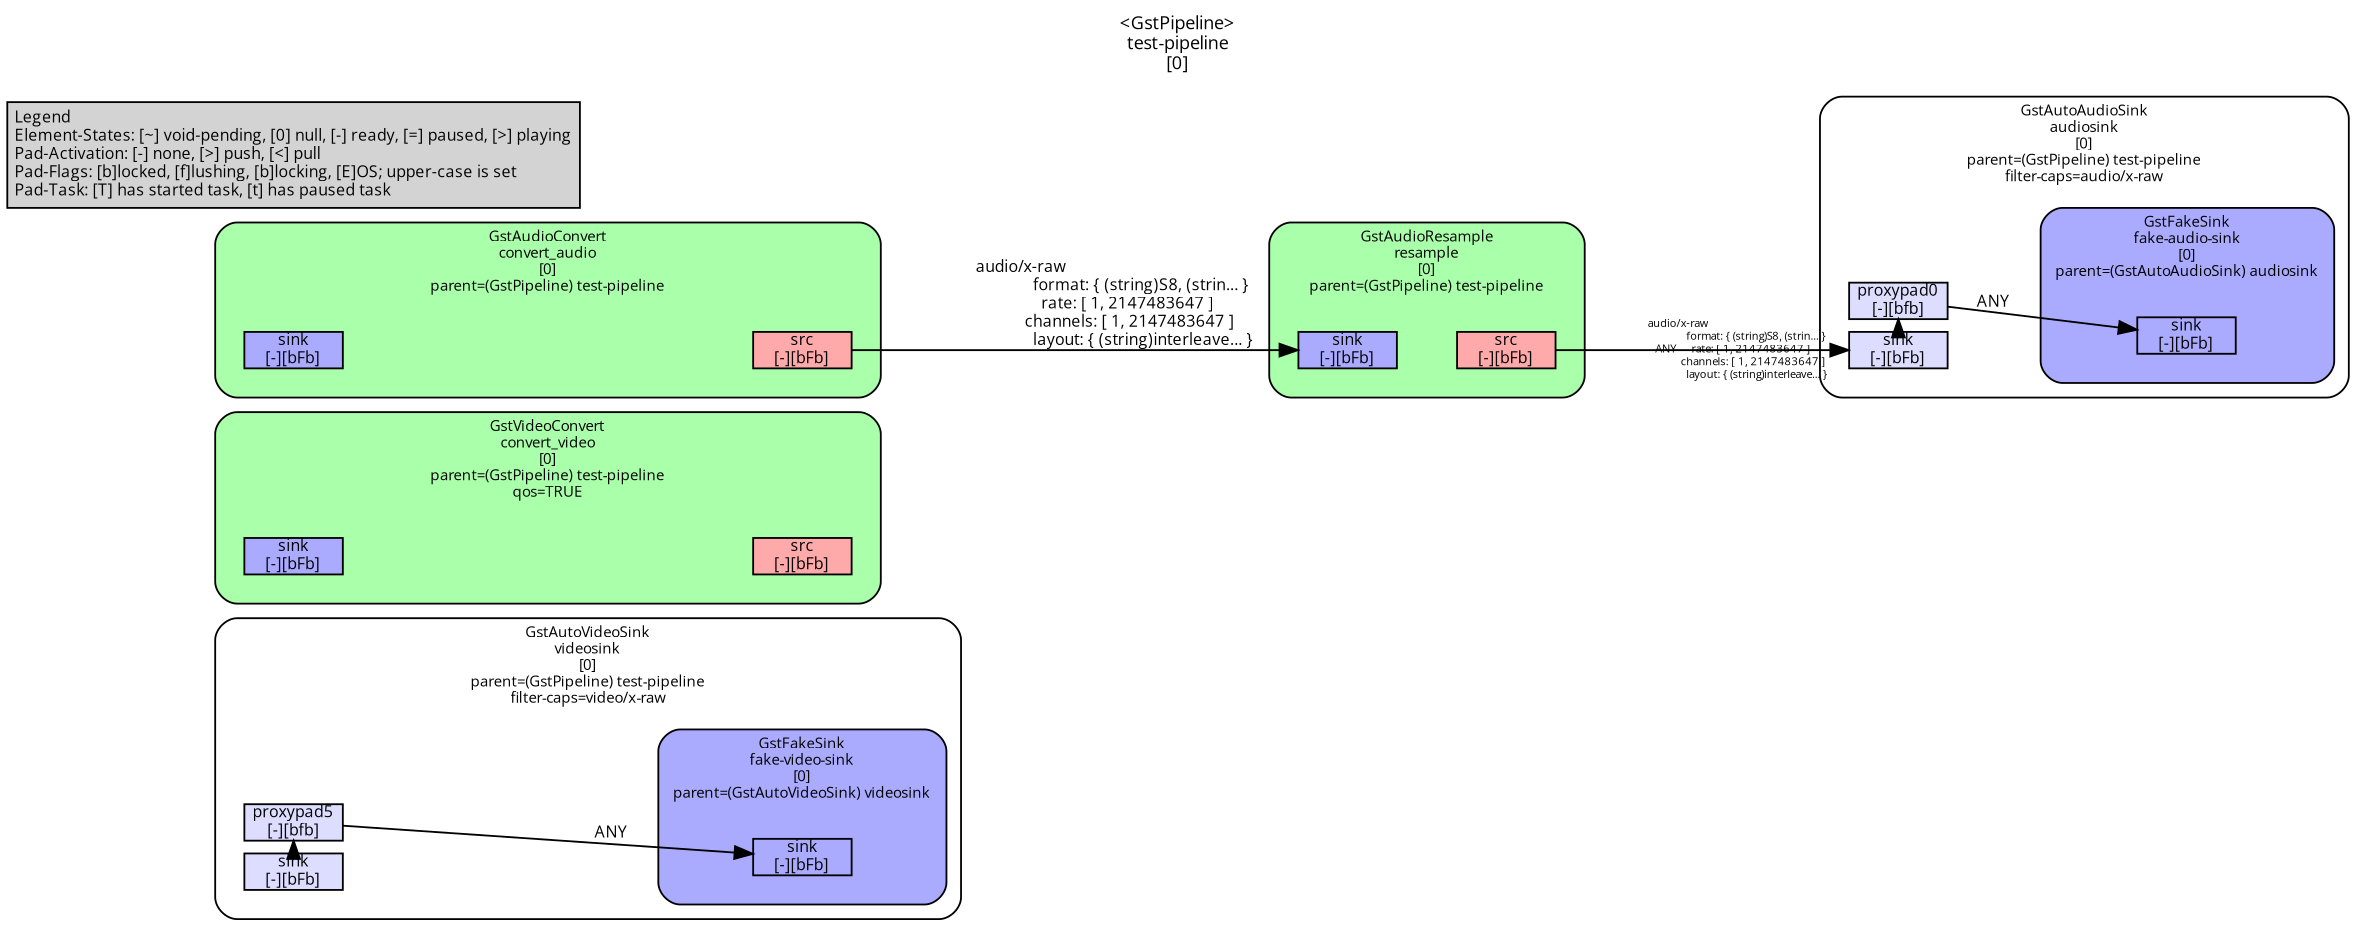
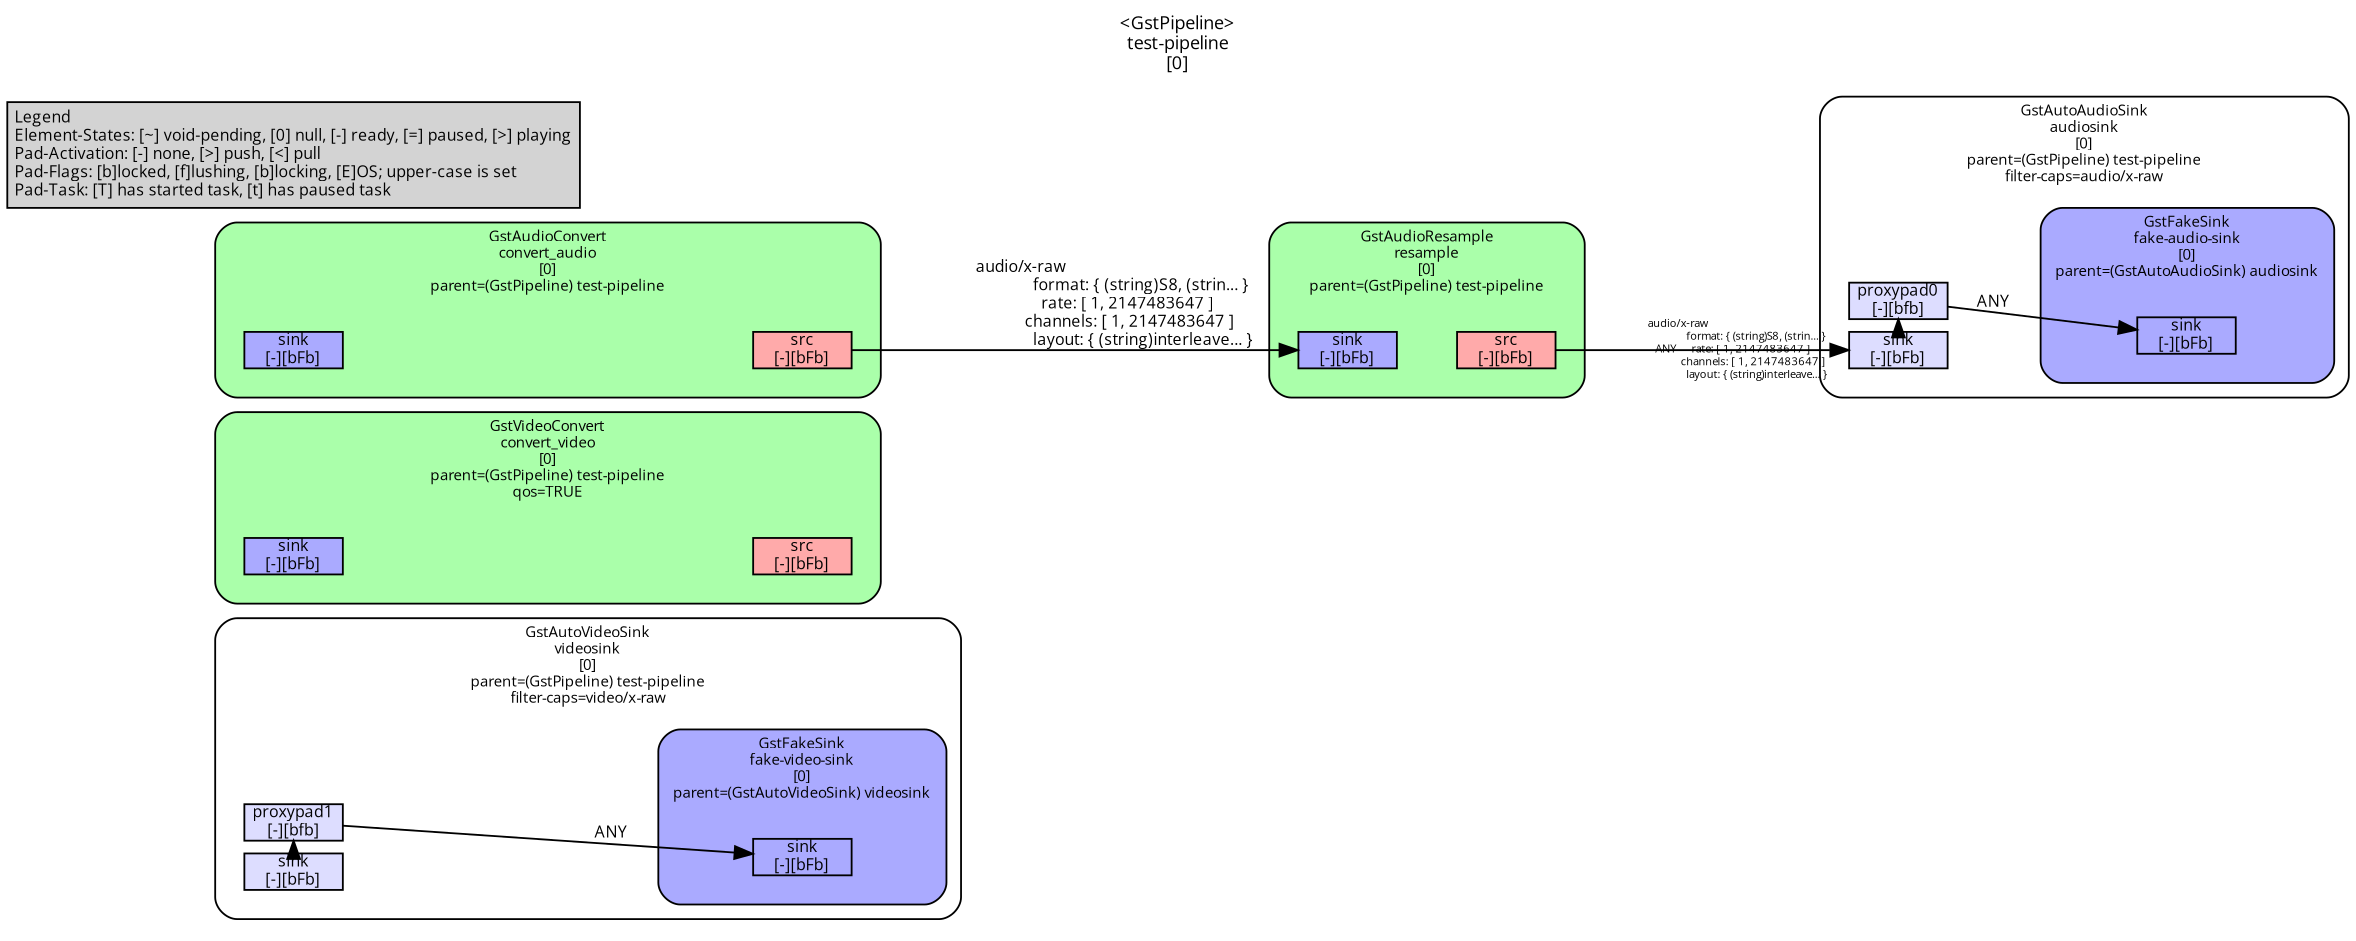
node "proxypad5 [-][bfb]": label "proxypad5 [-][bfb]" -> "proxypad1 [-][bfb]"
